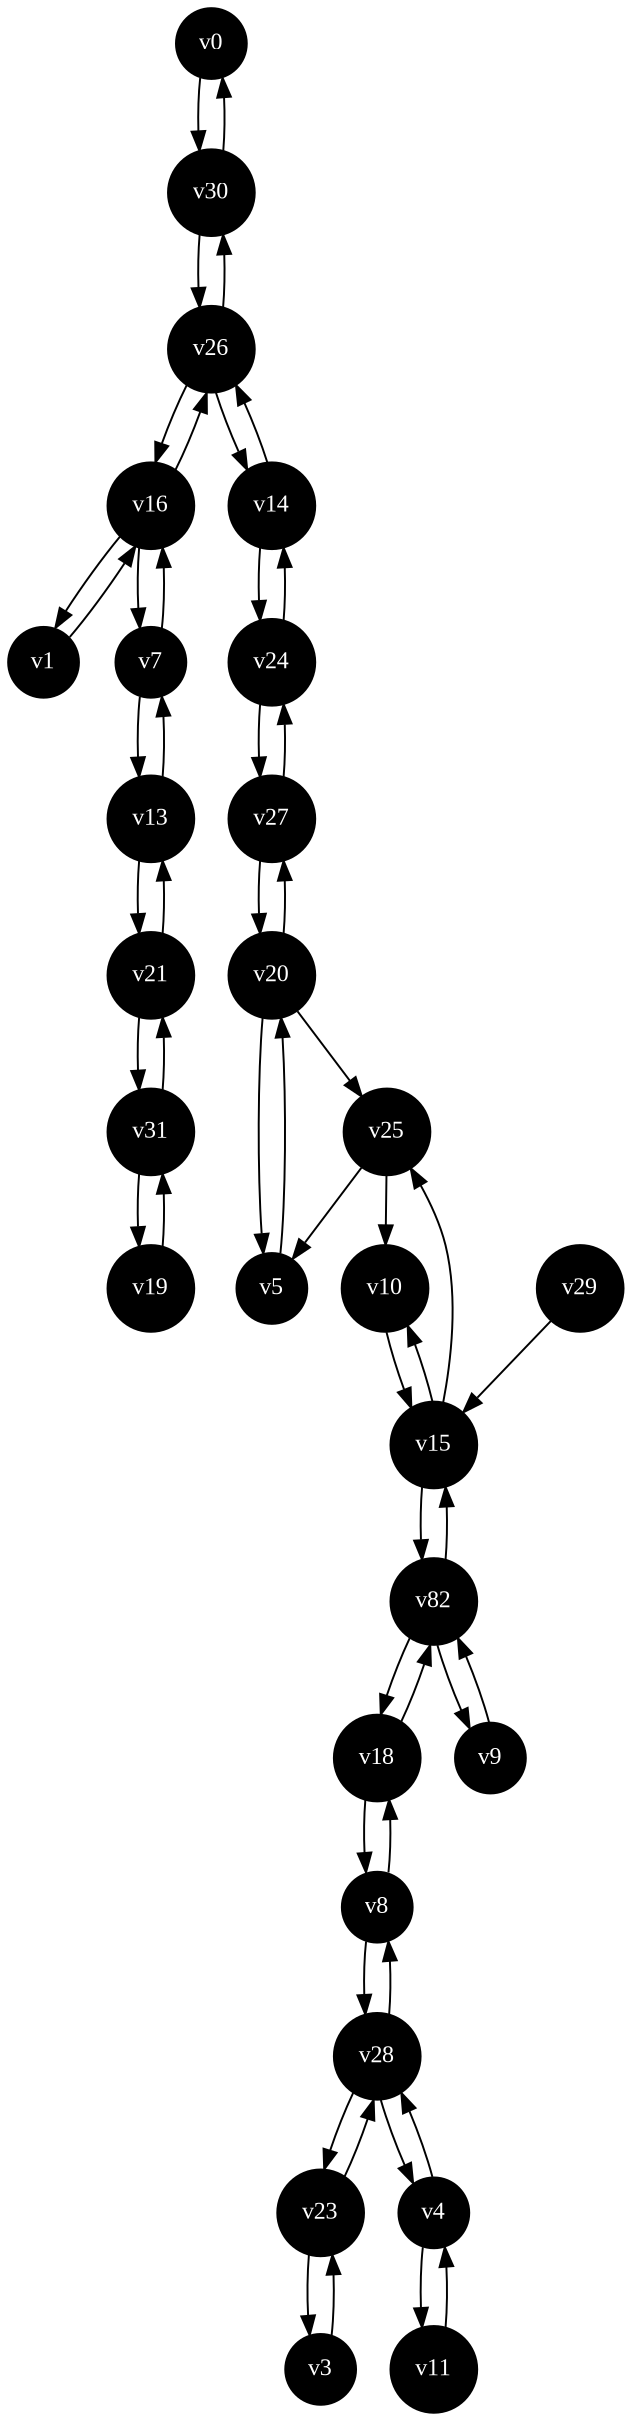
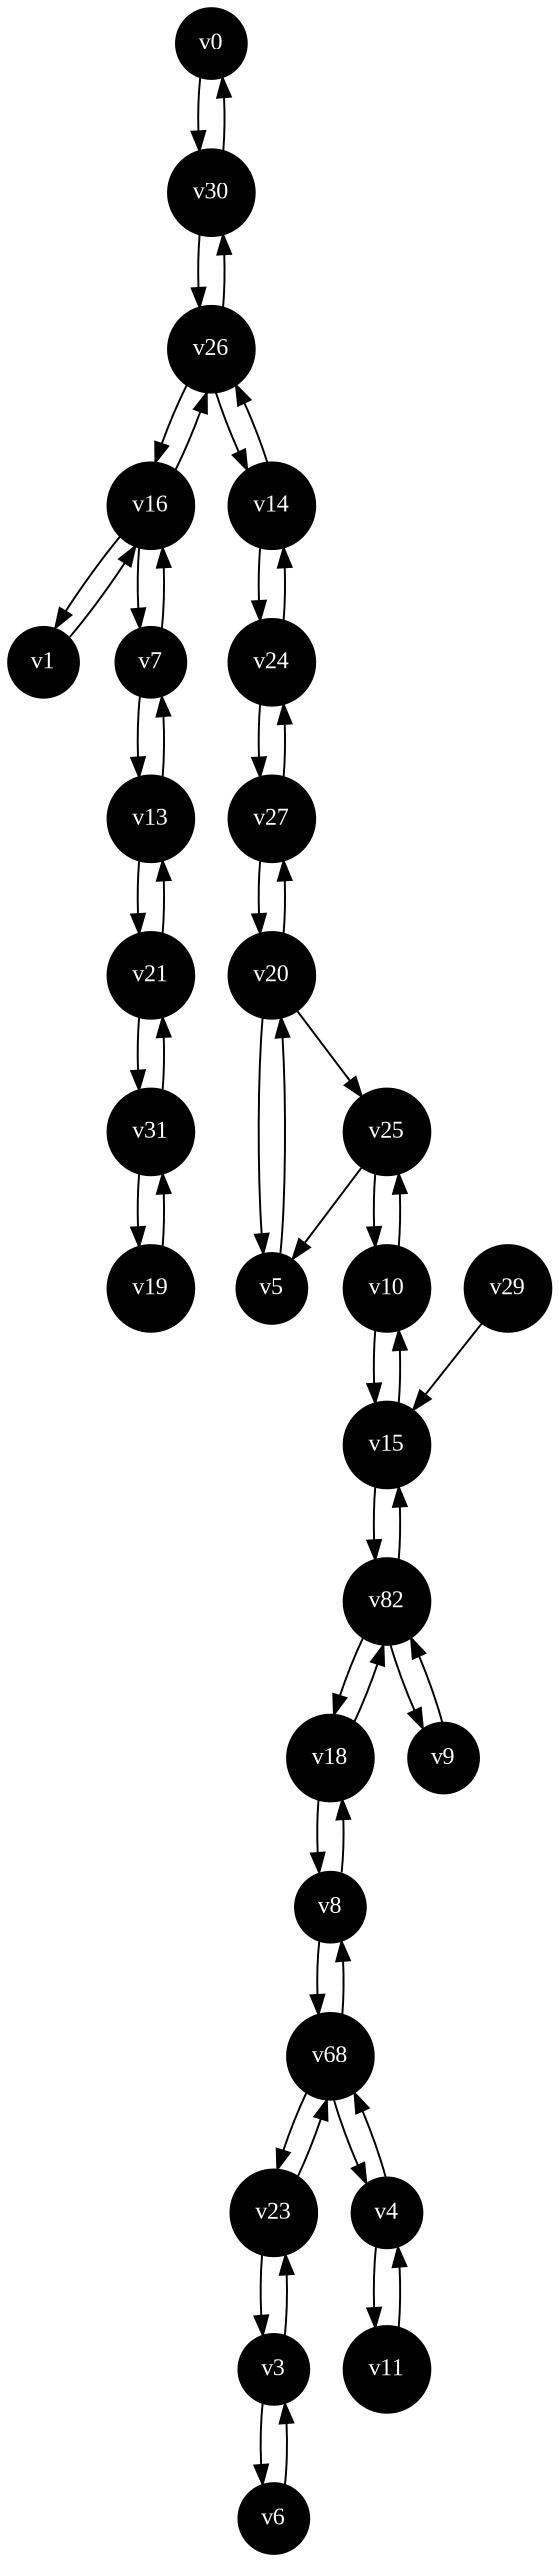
edge "v15" -> "v25": now "v10" -> "v25"
node "v28": label "v28" -> "v68"
node "v6": added
